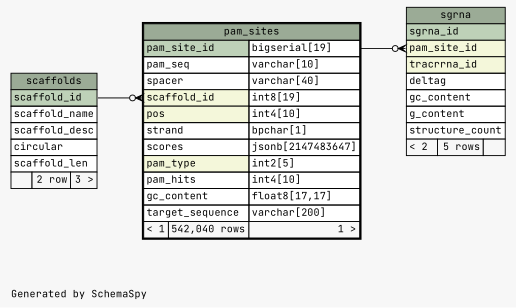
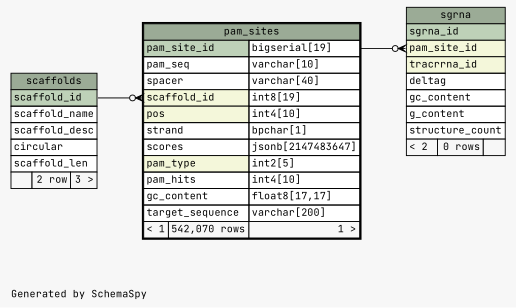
node "sgrna": text "5 rows" -> "0 rows"
node "pam_sites": text "542,040 rows" -> "542,070 rows"
